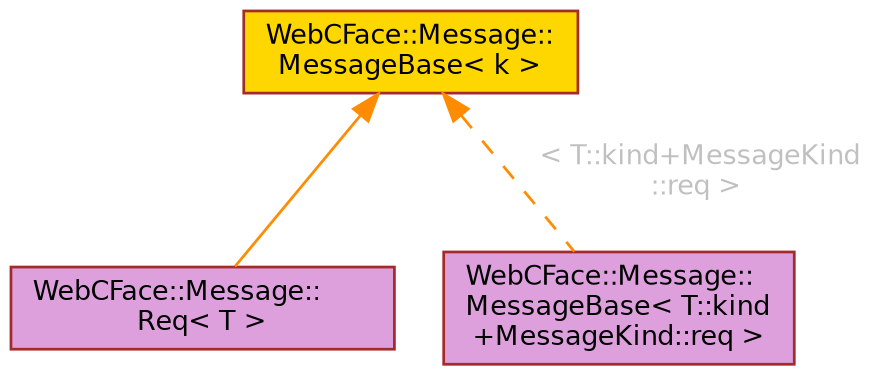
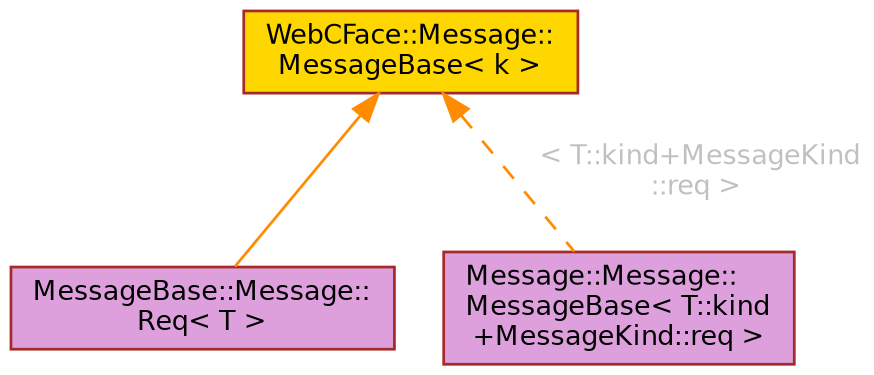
node "WebCFace::Message:: Req< T >": label "WebCFace::Message:: Req< T >" -> "MessageBase::Message:: Req< T >"
node "WebCFace::Message:: MessageBase< T::kind +MessageKind::req >": label "WebCFace::Message:: MessageBase< T::kind +MessageKind::req >" -> "Message::Message:: MessageBase< T::kind +MessageKind::req >"
